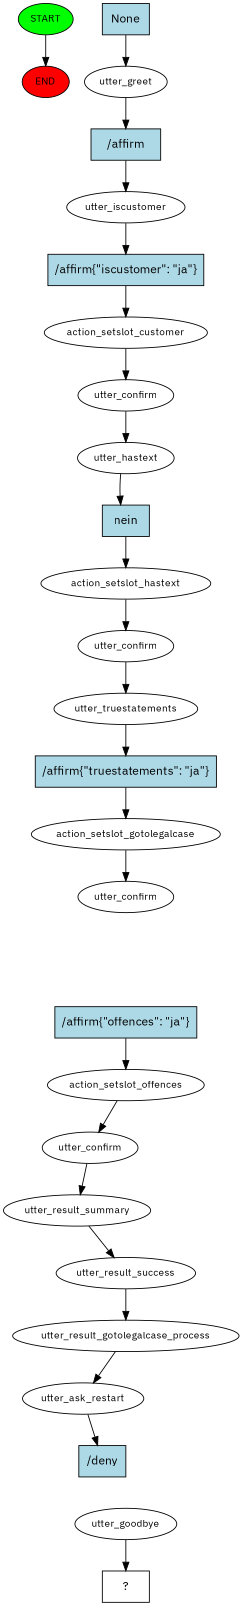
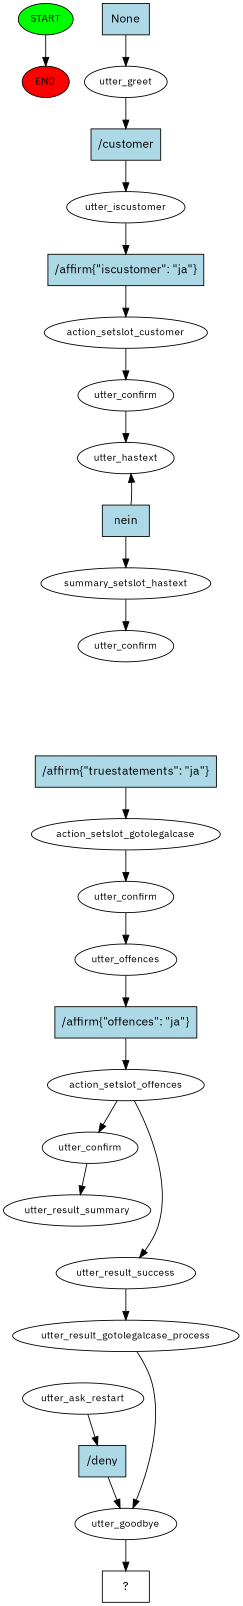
node "/affirm": label "/affirm" -> "/customer"
edge "utter_hastext" -> "nein": reversed
node "action_setslot_hastext": label "action_setslot_hastext" -> "summary_setslot_hastext"
node "utter_truestatements": removed
node "utter_offences": added
edge "utter_result_summary" -> "utter_result_success": now "action_setslot_offences" -> "utter_result_success"
edge "utter_result_gotolegalcase_process" -> "utter_ask_restart": now "utter_result_gotolegalcase_process" -> "utter_goodbye"
edge "/deny" -> "utter_goodbye": added
